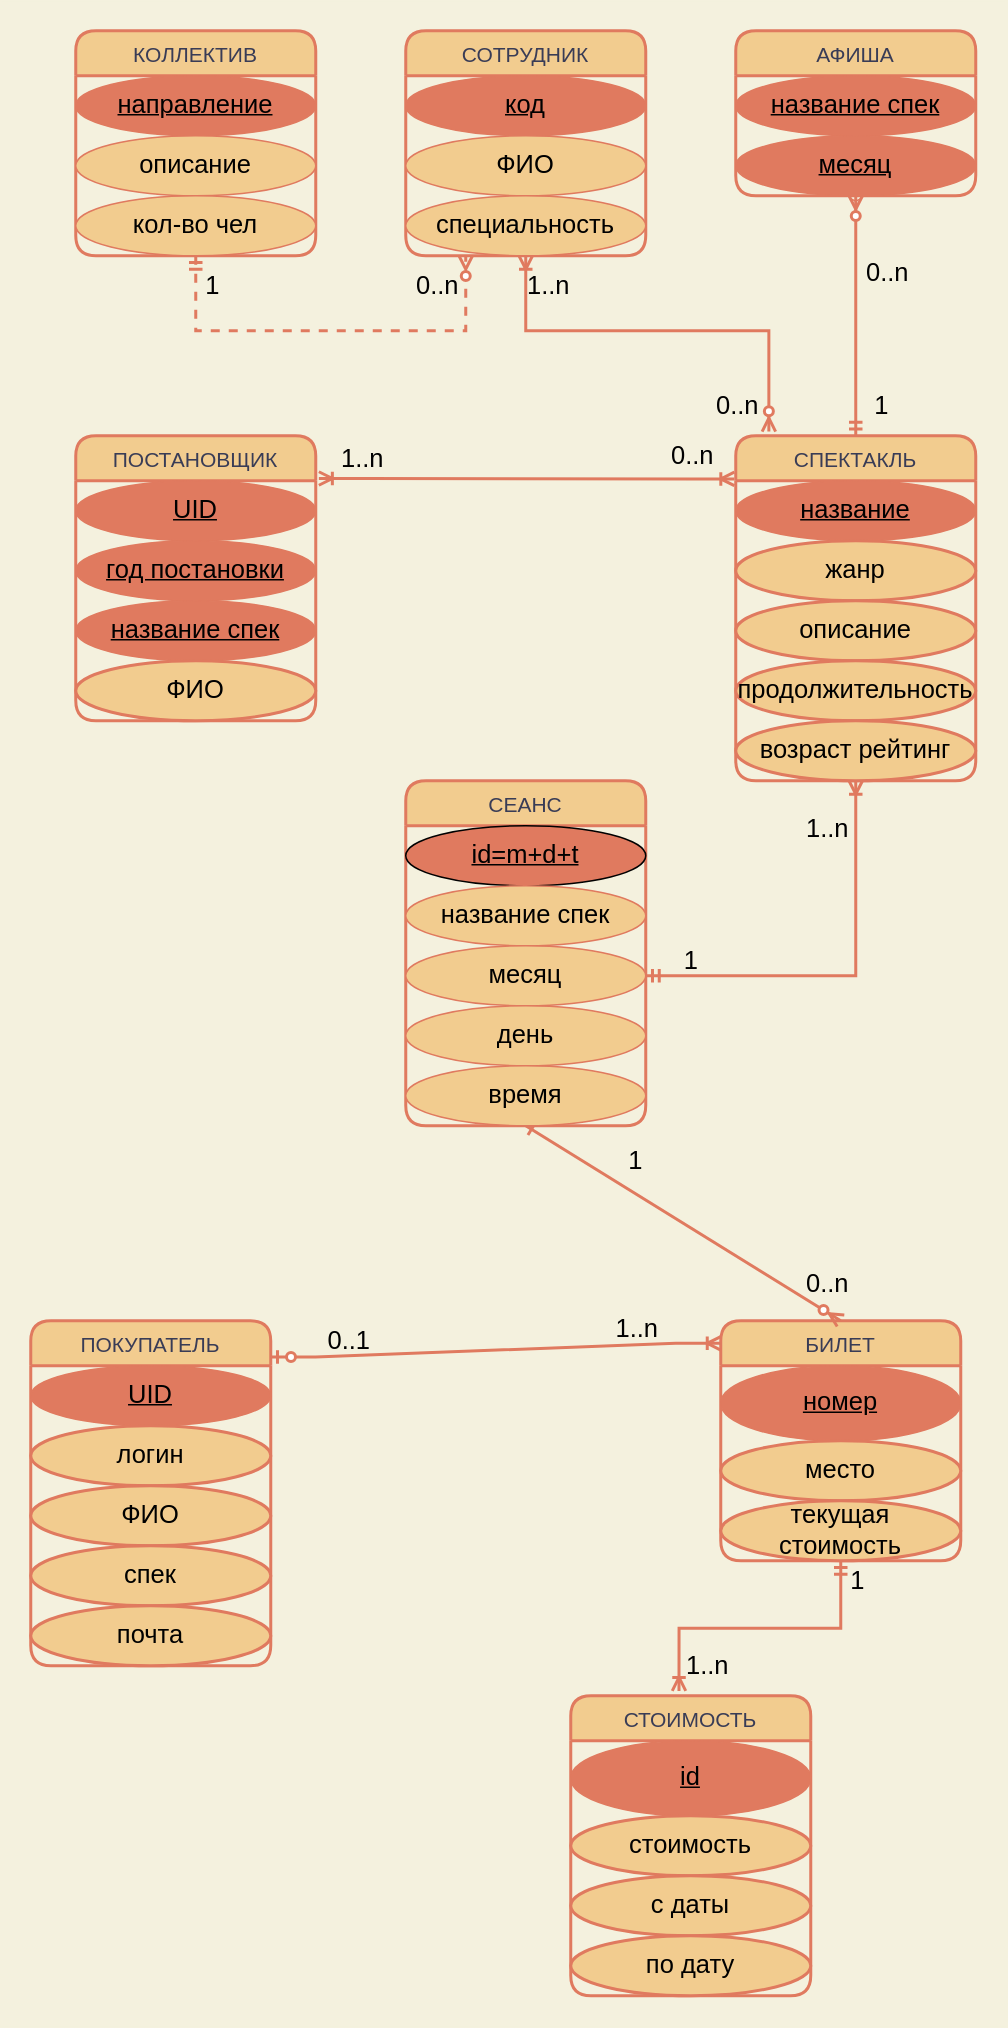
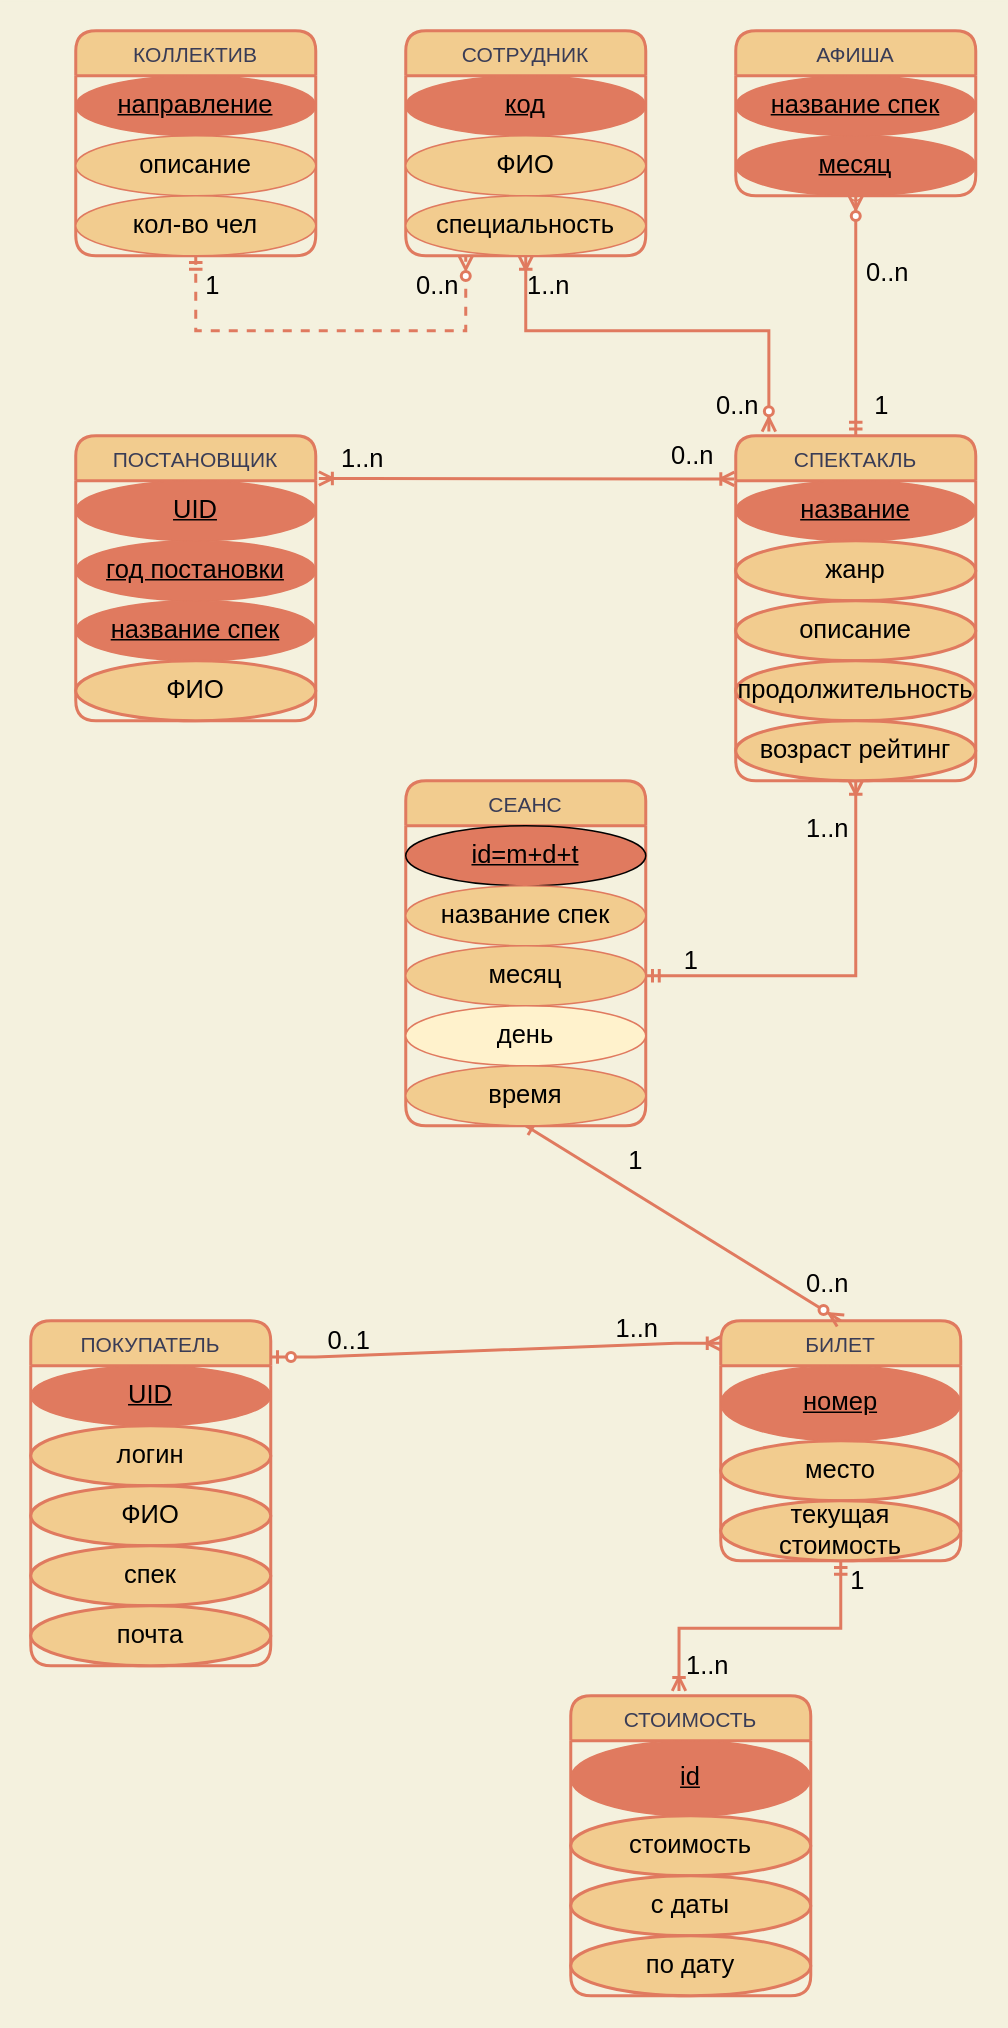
node "день": fillcolor #f2cc8f -> #fff2cc
